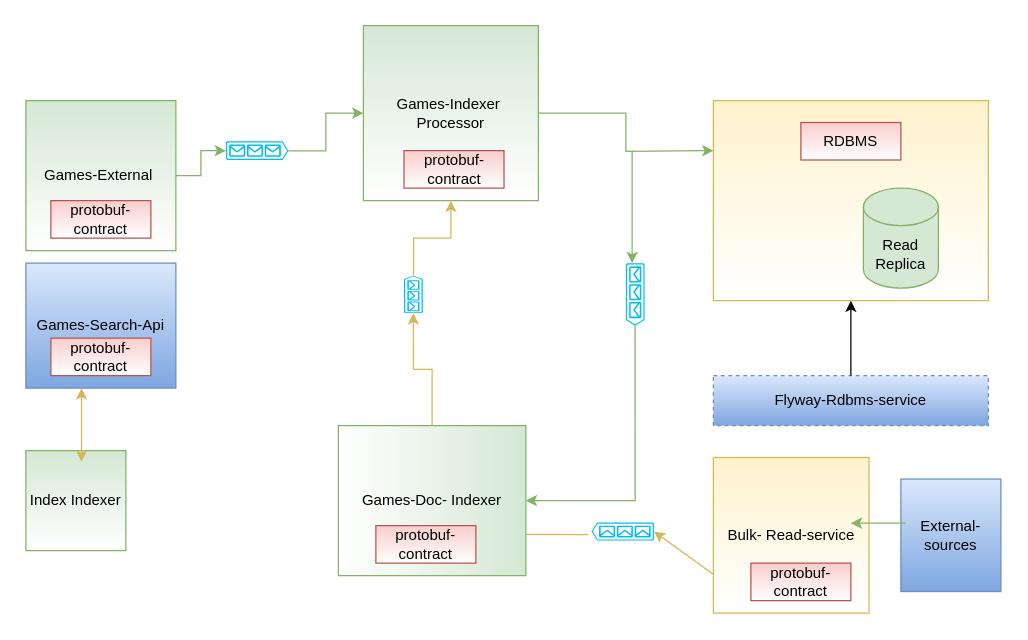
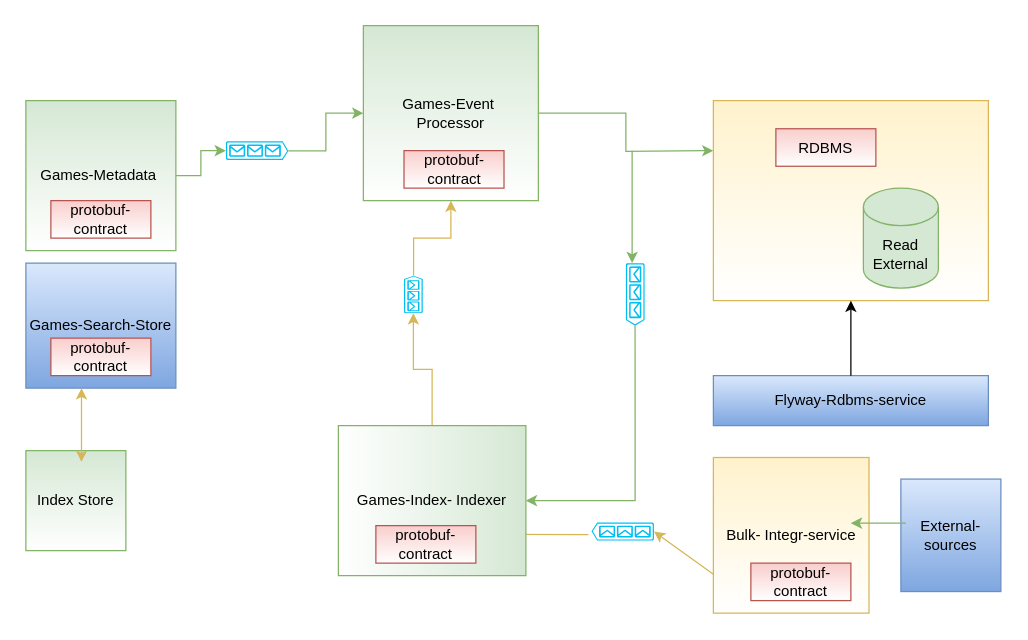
node "Games-Indexer Processor": label "Games-Indexer Processor" -> "Games-Event Processor"
node "RDBMS": moved (851, 141) -> (826, 148)
node "Games-External": label "Games-External" -> "Games-Metadata"
node "Read Replica": label "Read Replica" -> "Read External"
node "Games-Search-Api": label "Games-Search-Api" -> "Games-Search-Store"
node "Flyway-Rdbms-service": style dashed -> solid
node "Index Indexer": label "Index Indexer" -> "Index Store"
node "Games-Doc- Indexer": label "Games-Doc- Indexer" -> "Games-Index- Indexer"
node "Bulk- Read-service": label "Bulk- Read-service" -> "Bulk- Integr-service"
